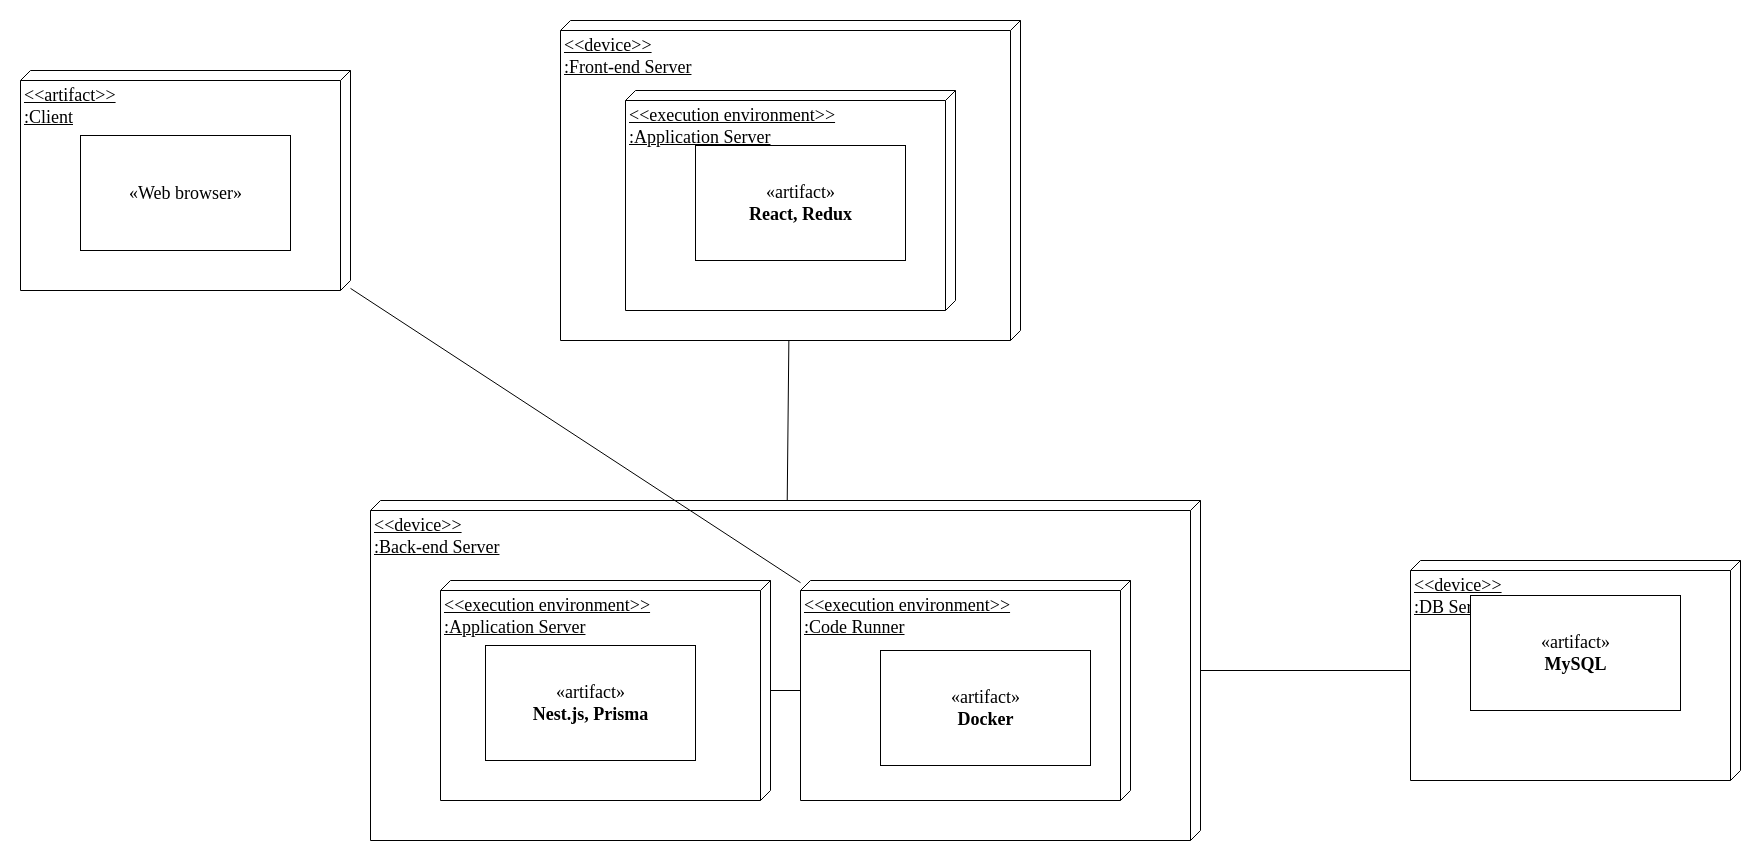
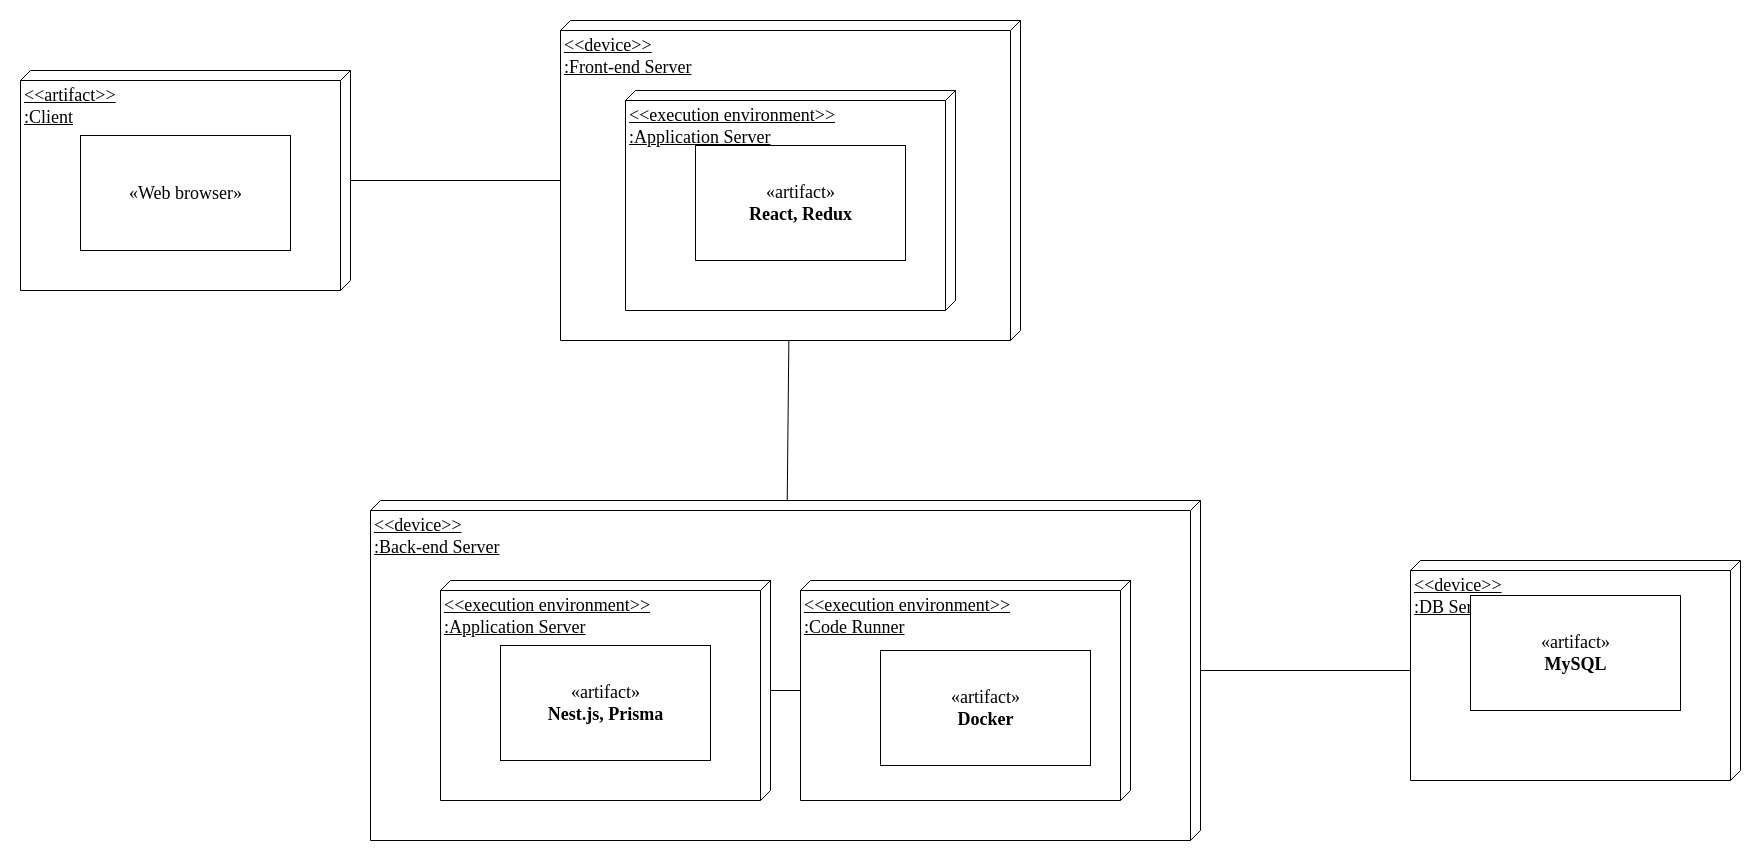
edge "<<artifact>> :Client" -- "<<execution environment>> :Code Runner": now "<<artifact>> :Client" -- "<<device>> :Front-end Server"
node "«artifact» Nest.js, Prisma": moved (591, 703) -> (606, 703)
